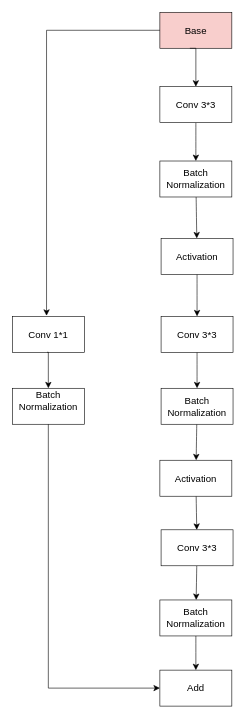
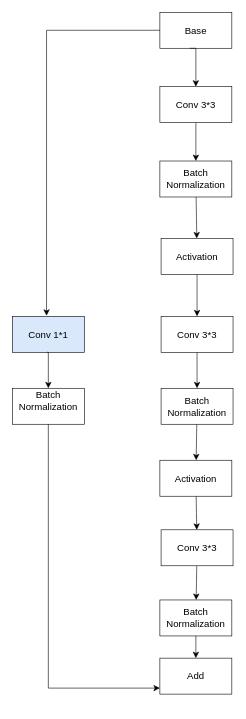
node "Base": fillcolor #f8cecc -> #ffffff
node "Conv 1*1": fillcolor #ffffff -> #dae8fc
node "Add": moved (196, 689) -> (196, 677)
